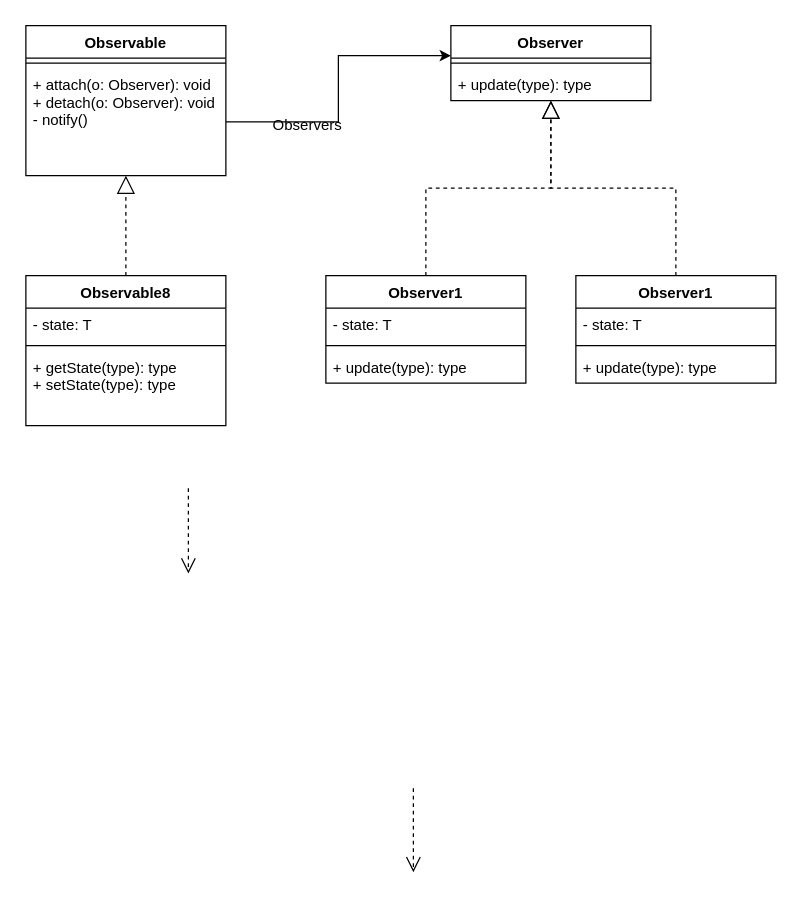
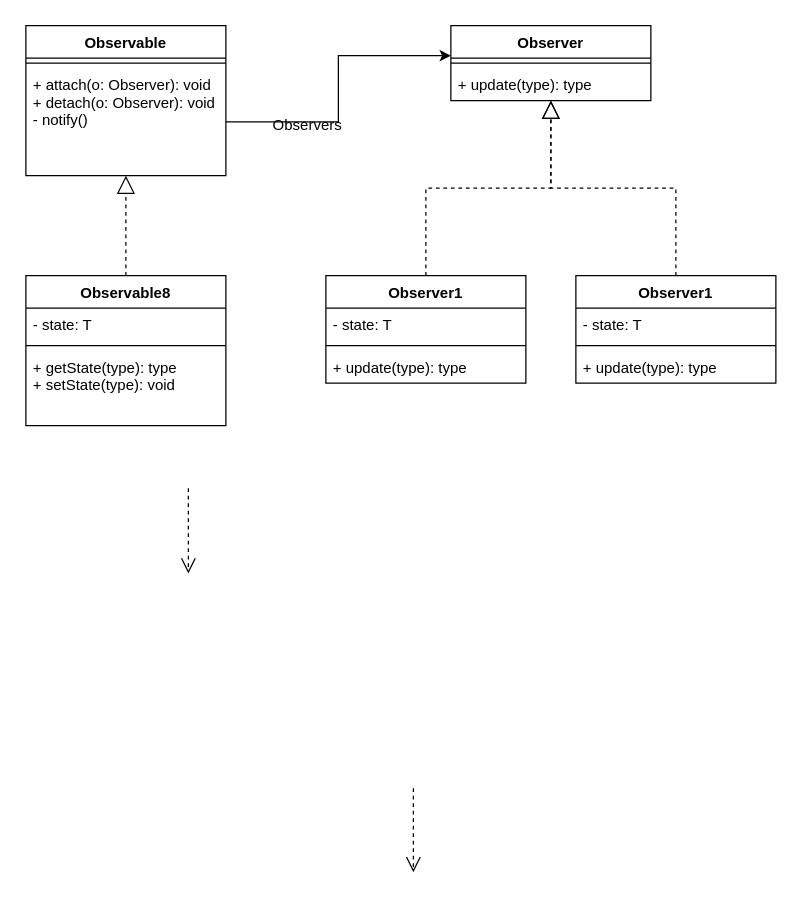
node "+ getState(type): type + setState(type): type": label "+ getState(type): type + setState(type): type" -> "+ getState(type): type + setState(type): void"
